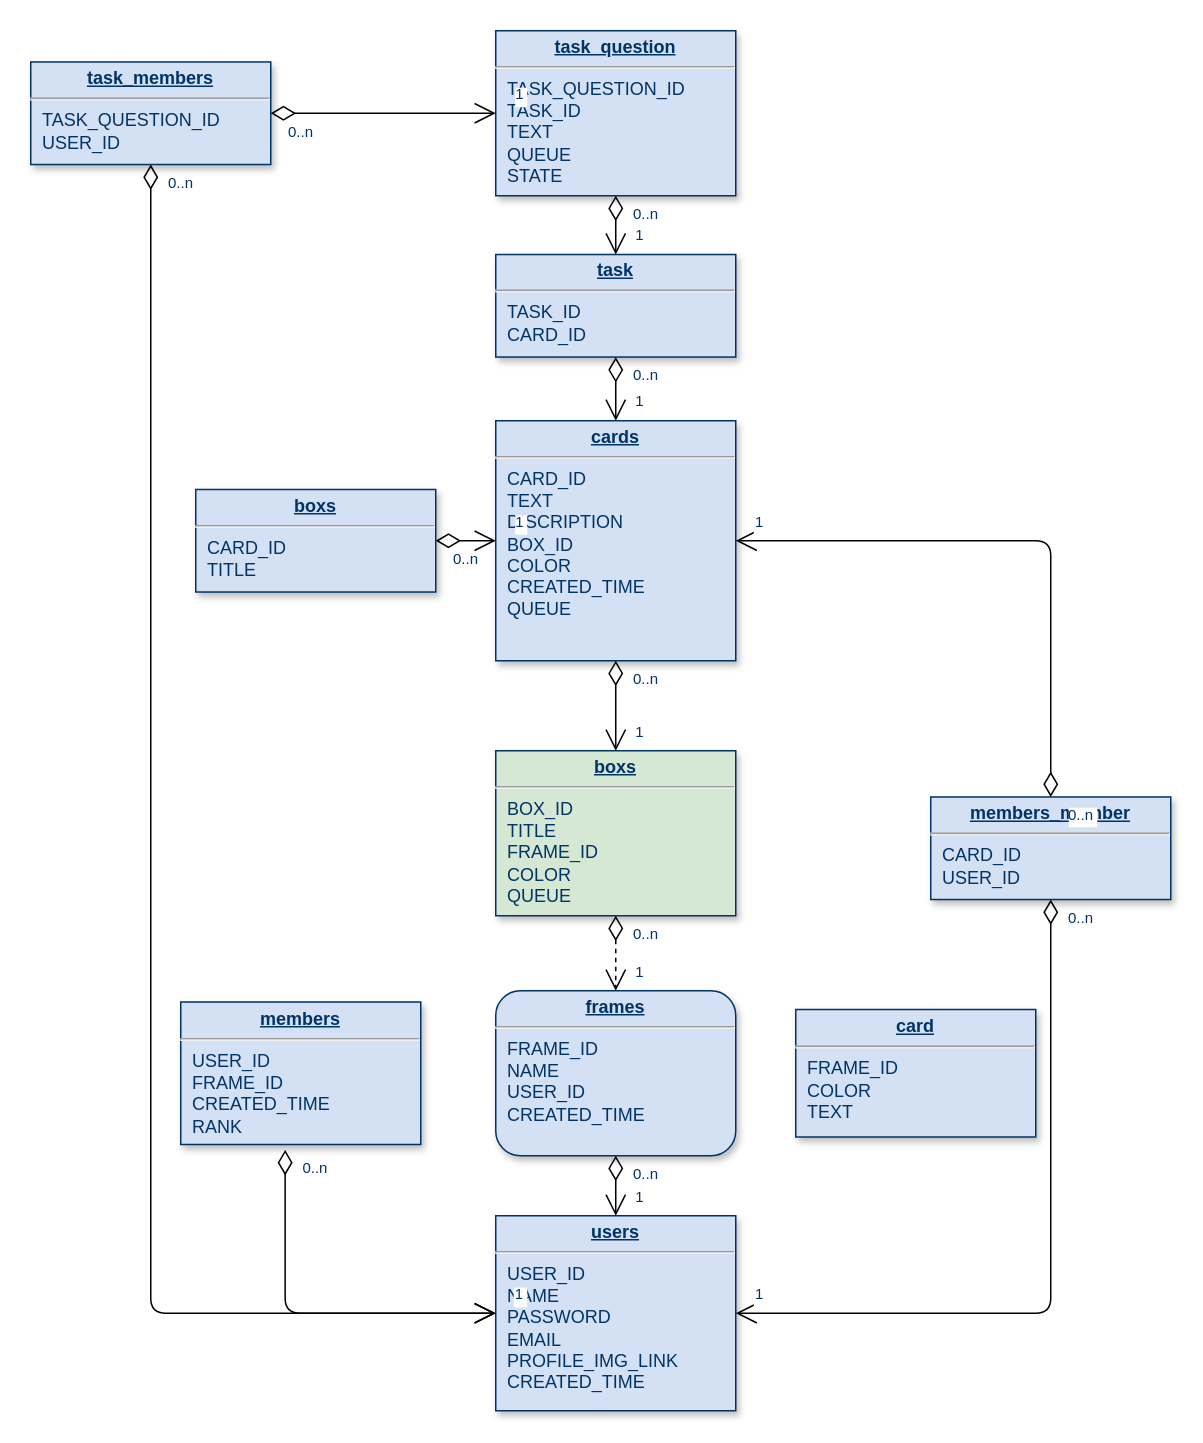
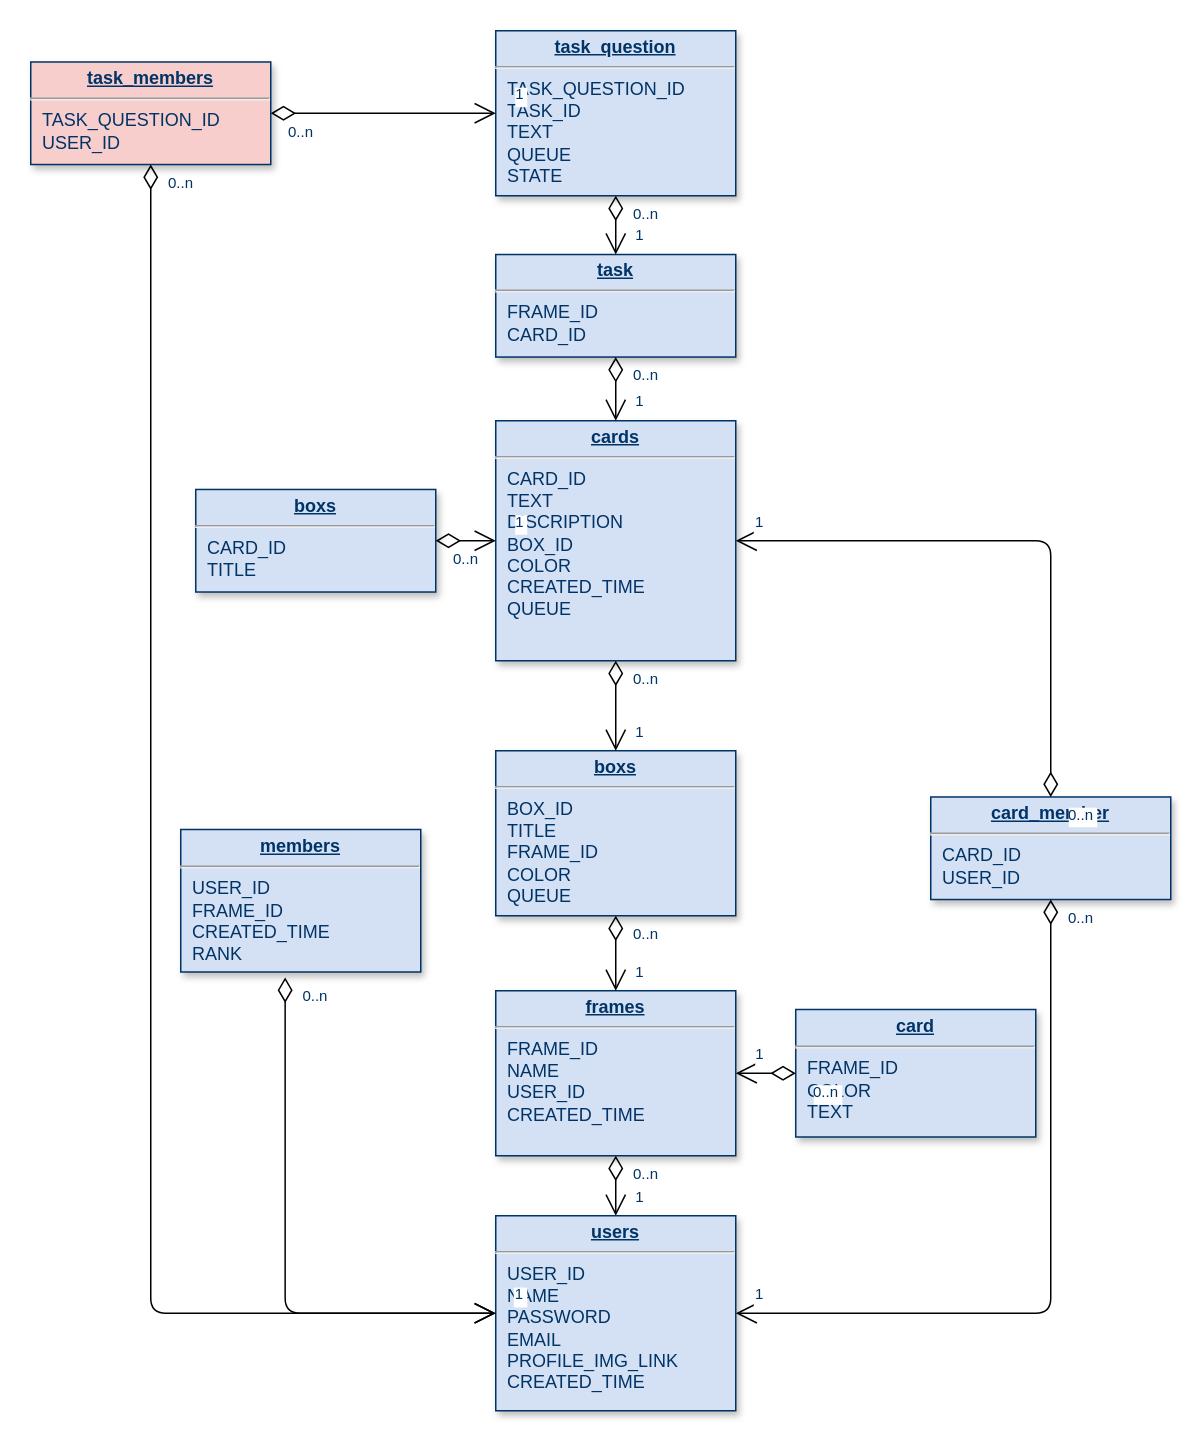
node "task_members TASK_QUESTION_ID USER_ID": fillcolor #d4e1f5 -> #f8cecc
node "task TASK_ID CARD_ID": label "task TASK_ID CARD_ID" -> "task FRAME_ID CARD_ID"
node "members_member CARD_ID USER_ID": label "members_member CARD_ID USER_ID" -> "card_member CARD_ID USER_ID"
node "boxs BOX_ID TITLE FRAME_ID COLOR QUEUE": fillcolor #d5e8d4 -> #d4e1f5
edge "boxs BOX_ID TITLE FRAME_ID COLOR QUEUE" -- "frames FRAME_ID NAME USER_ID CREATED_TIME": style dashed -> solid
node "members USER_ID FRAME_ID CREATED_TIME RANK": moved (301, 1073) -> (301, 901)
node "frames FRAME_ID NAME USER_ID CREATED_TIME": shape rounded rectangle -> rectangle
edge "frames FRAME_ID NAME USER_ID CREATED_TIME" -- "card FRAME_ID COLOR TEXT": added, labels "1", "0..n"
